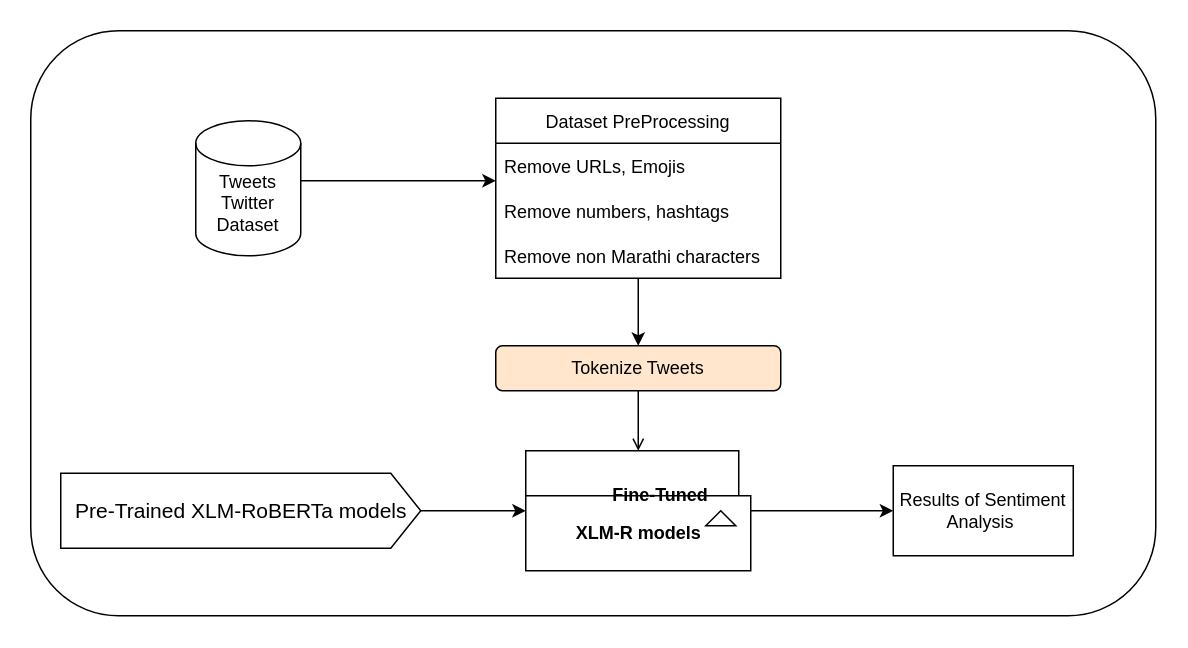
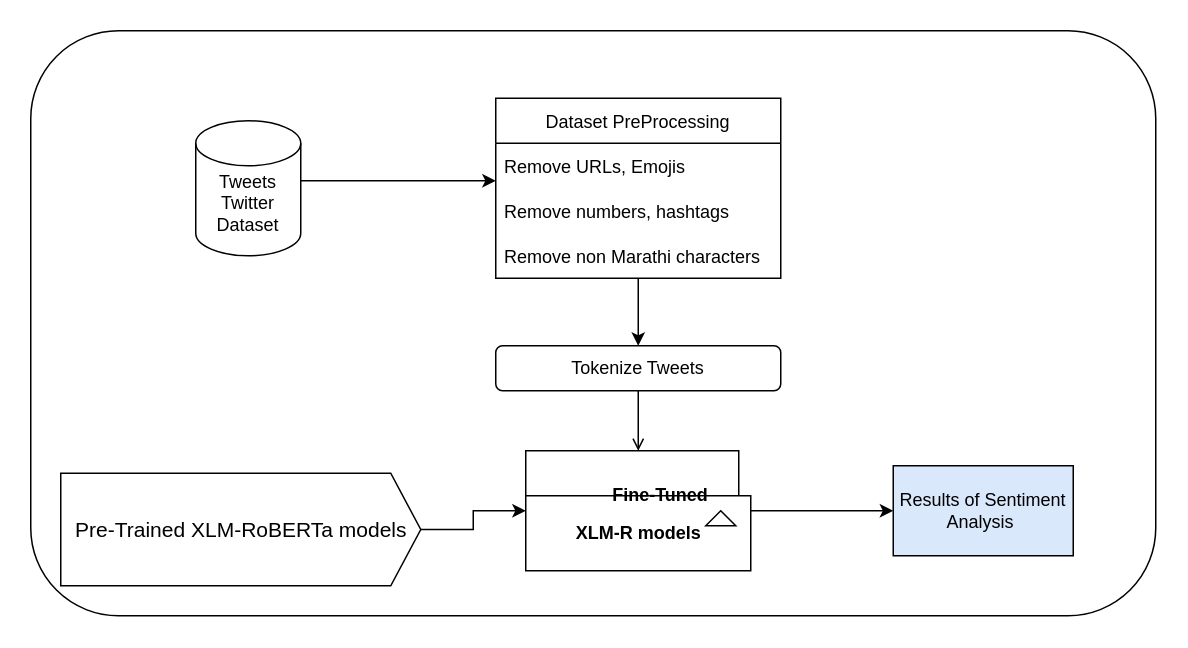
node "Tokenize Tweets": fillcolor #ffe6cc -> #ffffff
node "Pre-Trained XLM-RoBERTa models": size 360x75 -> 360x113
node "Results of Sentiment Analysis": fillcolor #ffffff -> #dae8fc
